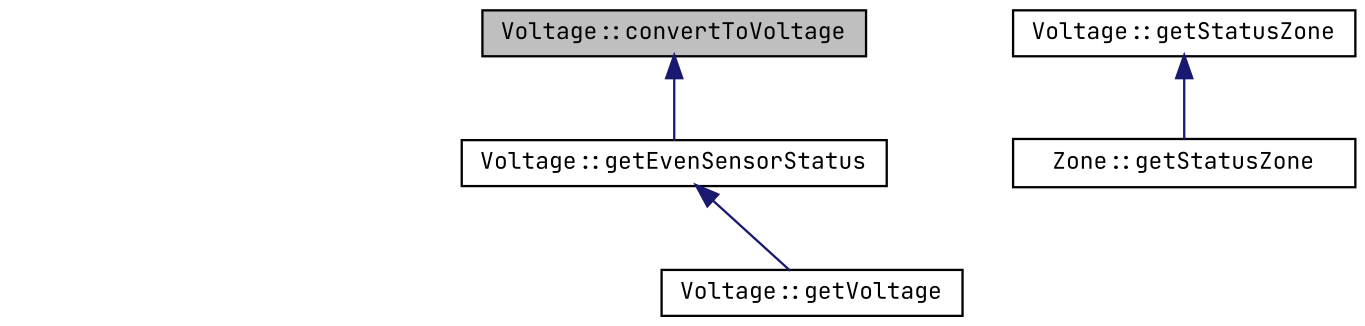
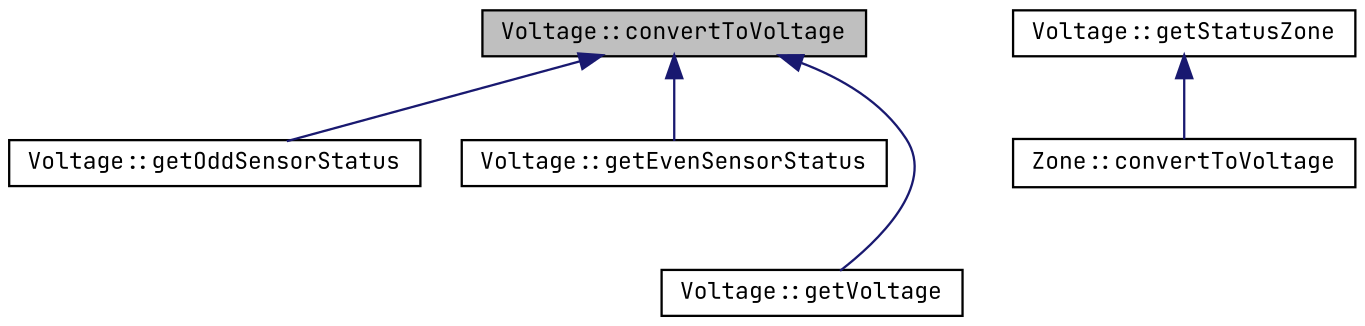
node "Voltage::getOddSensorStatus": added
node "Zone::getStatusZone": label "Zone::getStatusZone" -> "Zone::convertToVoltage"
edge "Voltage::getVoltage" -> "Voltage::getEvenSensorStatus": now "Voltage::getVoltage" -> "Voltage::convertToVoltage"
